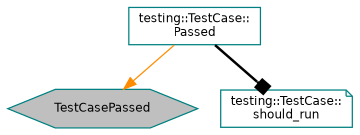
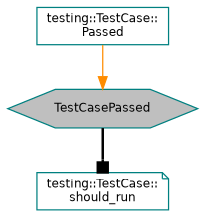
edge "testing::TestCase:: Passed" -> "testing::TestCase:: should_run": now "TestCasePassed" -> "testing::TestCase:: should_run"
